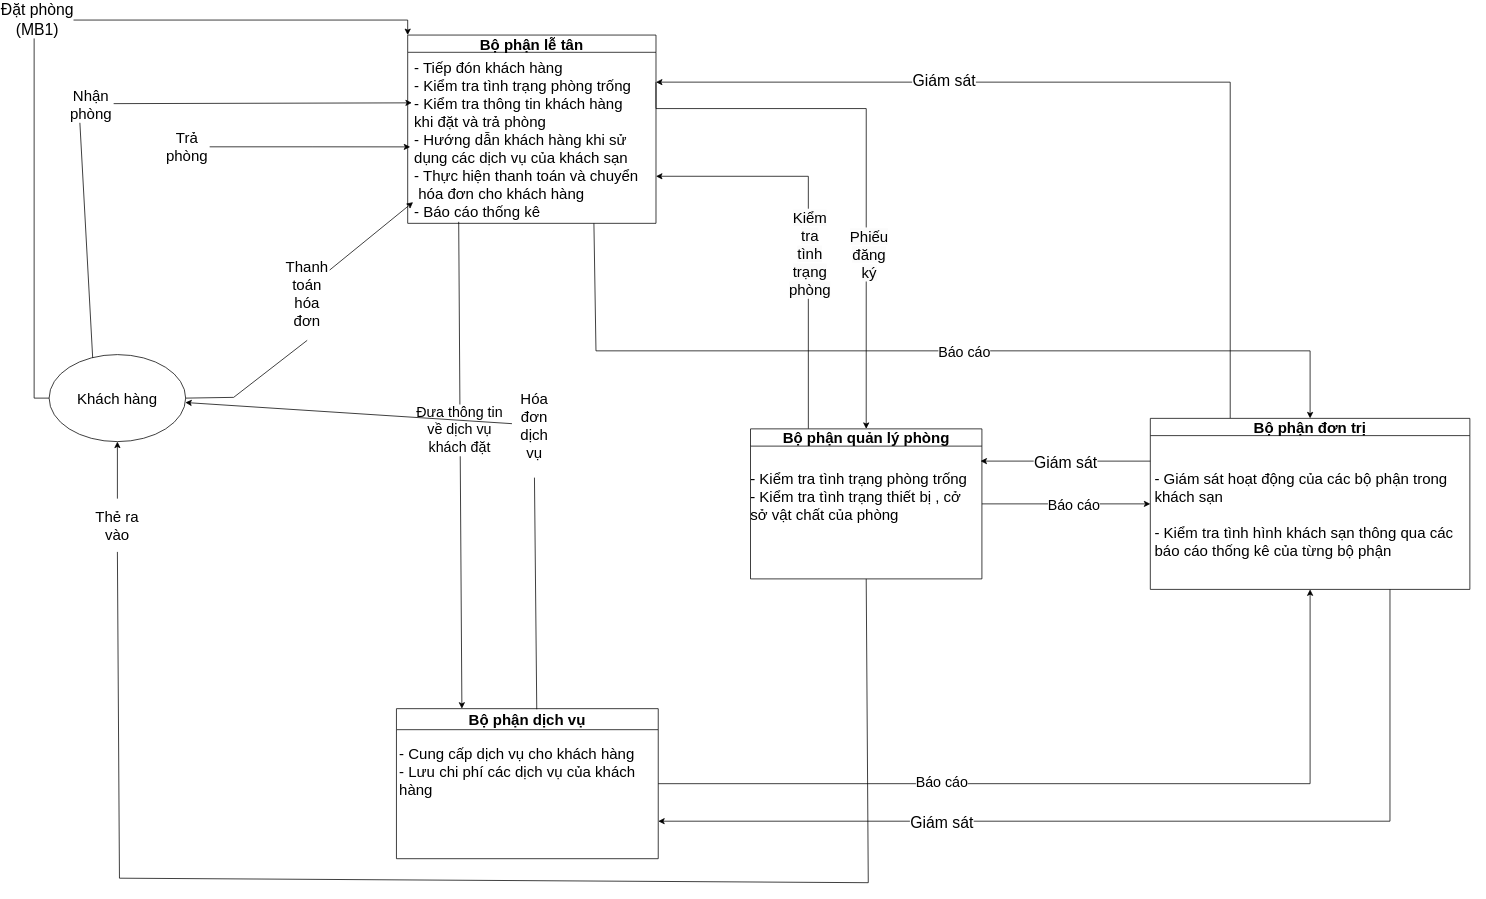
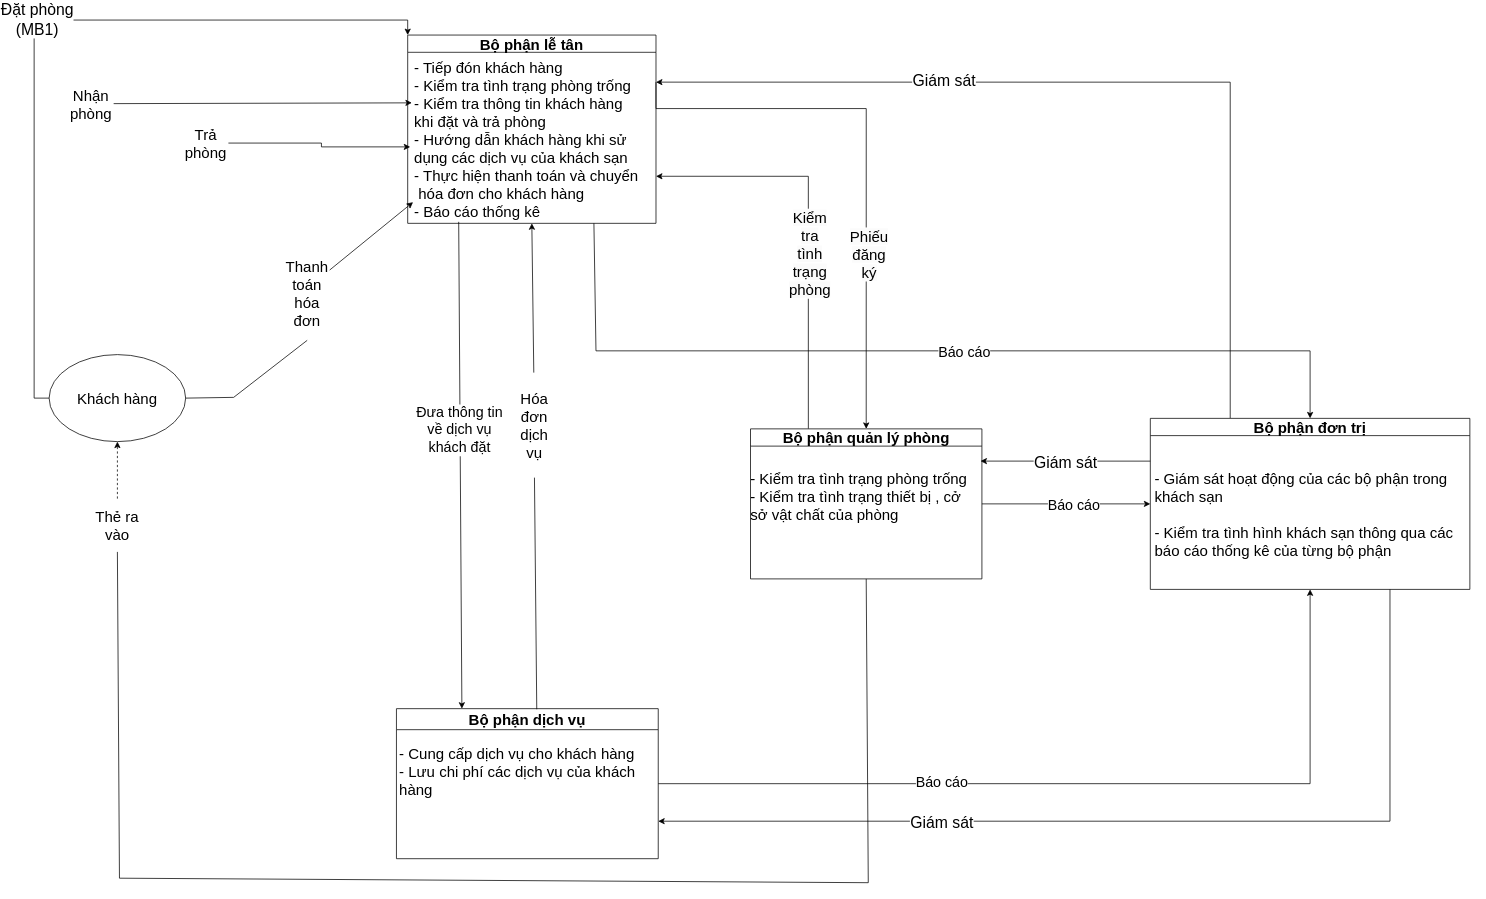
node "Trả phòng": moved (187, 147) -> (206, 143)
edge "Nhận phòng" -- "Khách hàng": removed
edge "Hóa đơn dịch vụ" -> "Khách hàng": now "Hóa đơn dịch vụ" -> "Bộ phận lễ tân"
edge "Thẻ ra vào" -> "Khách hàng": style solid -> dashed
